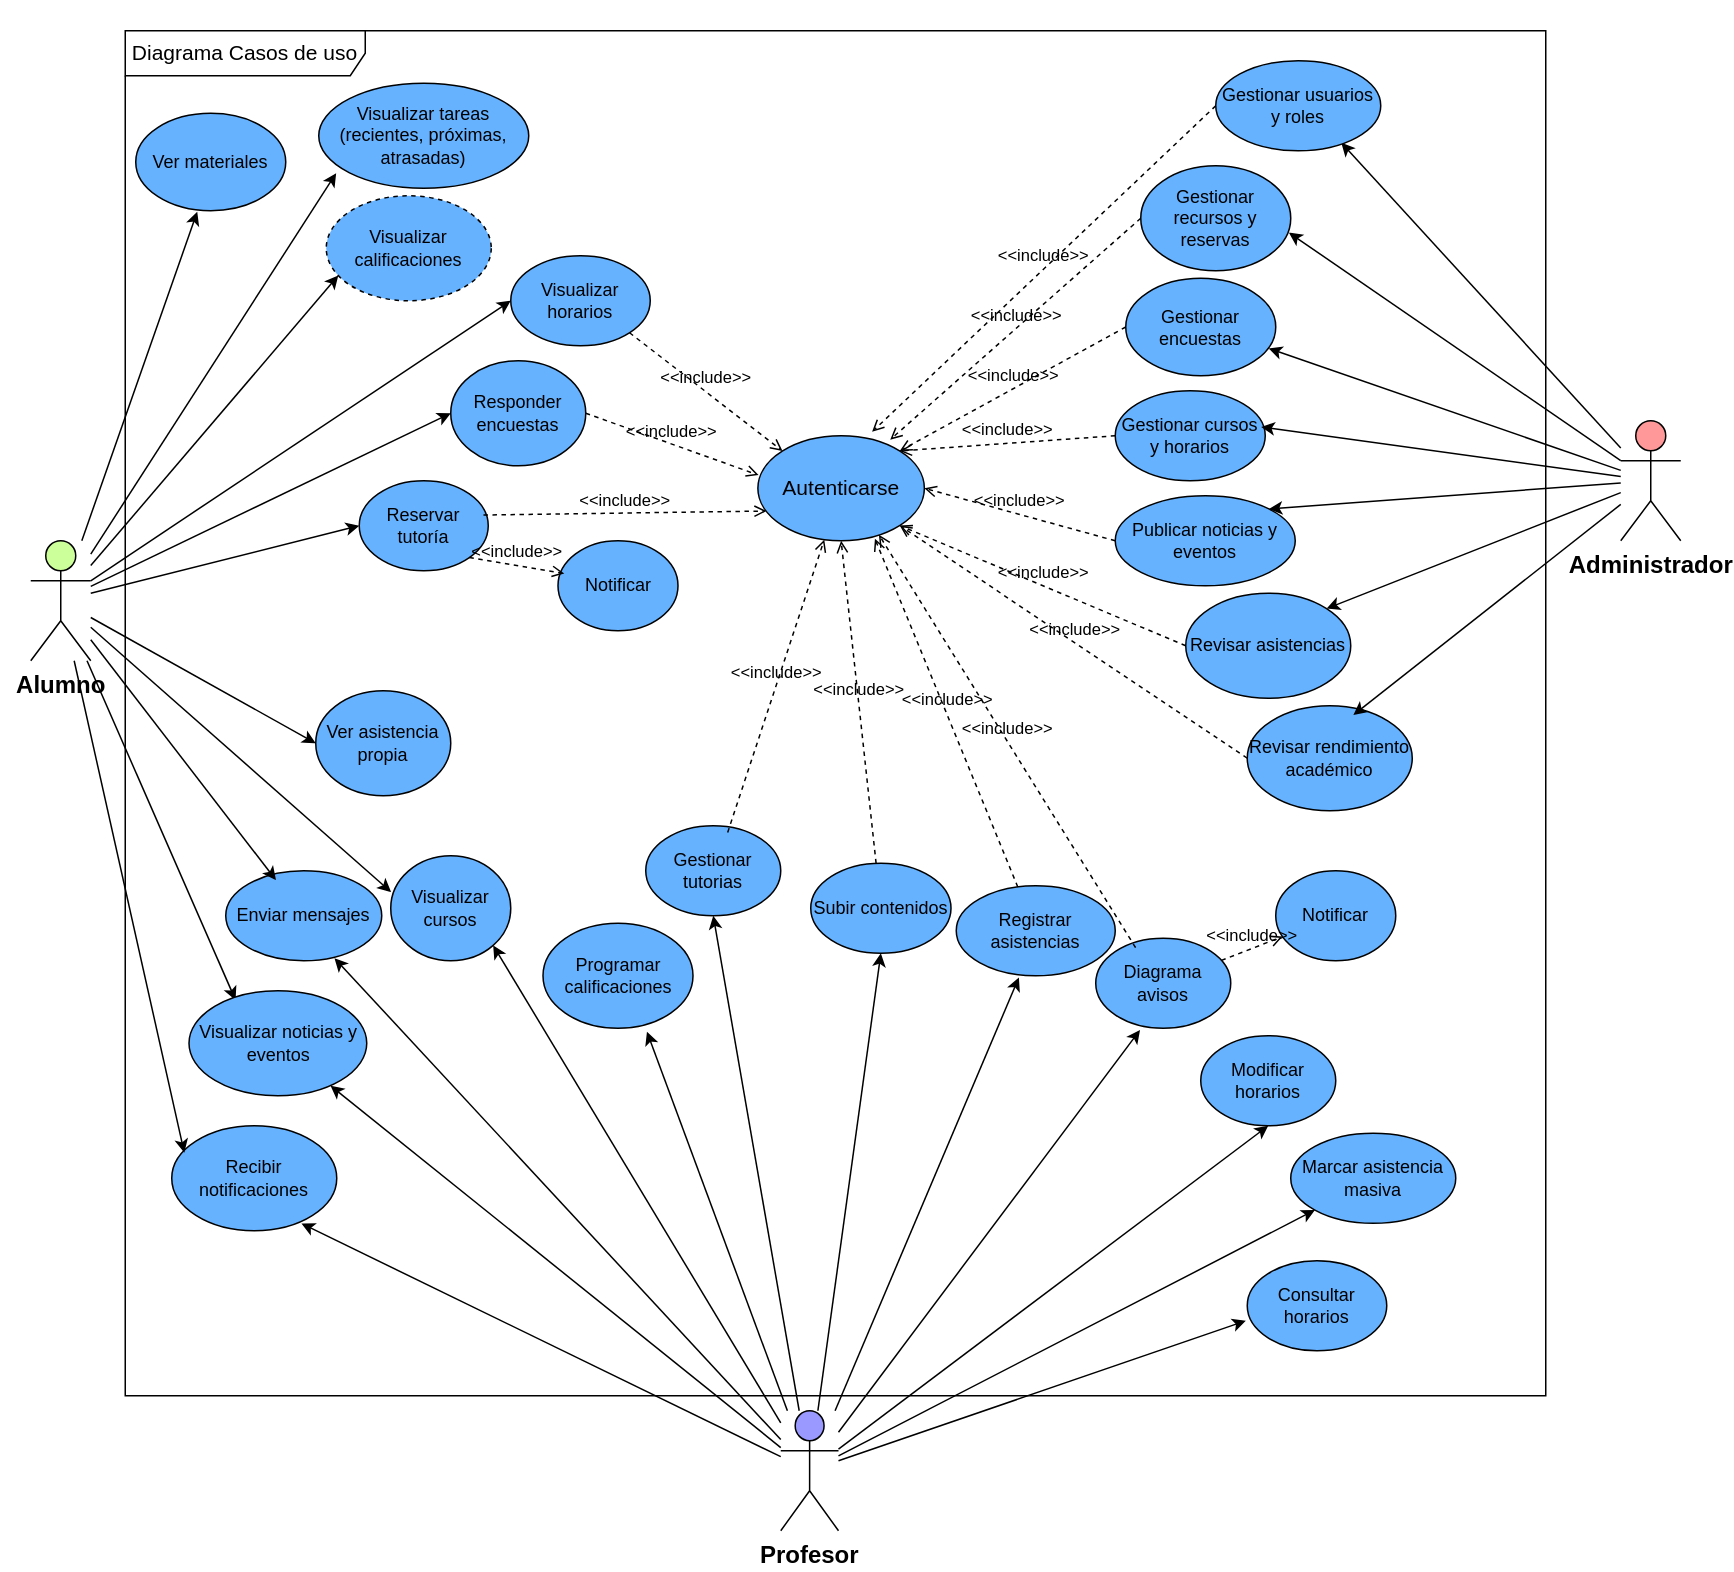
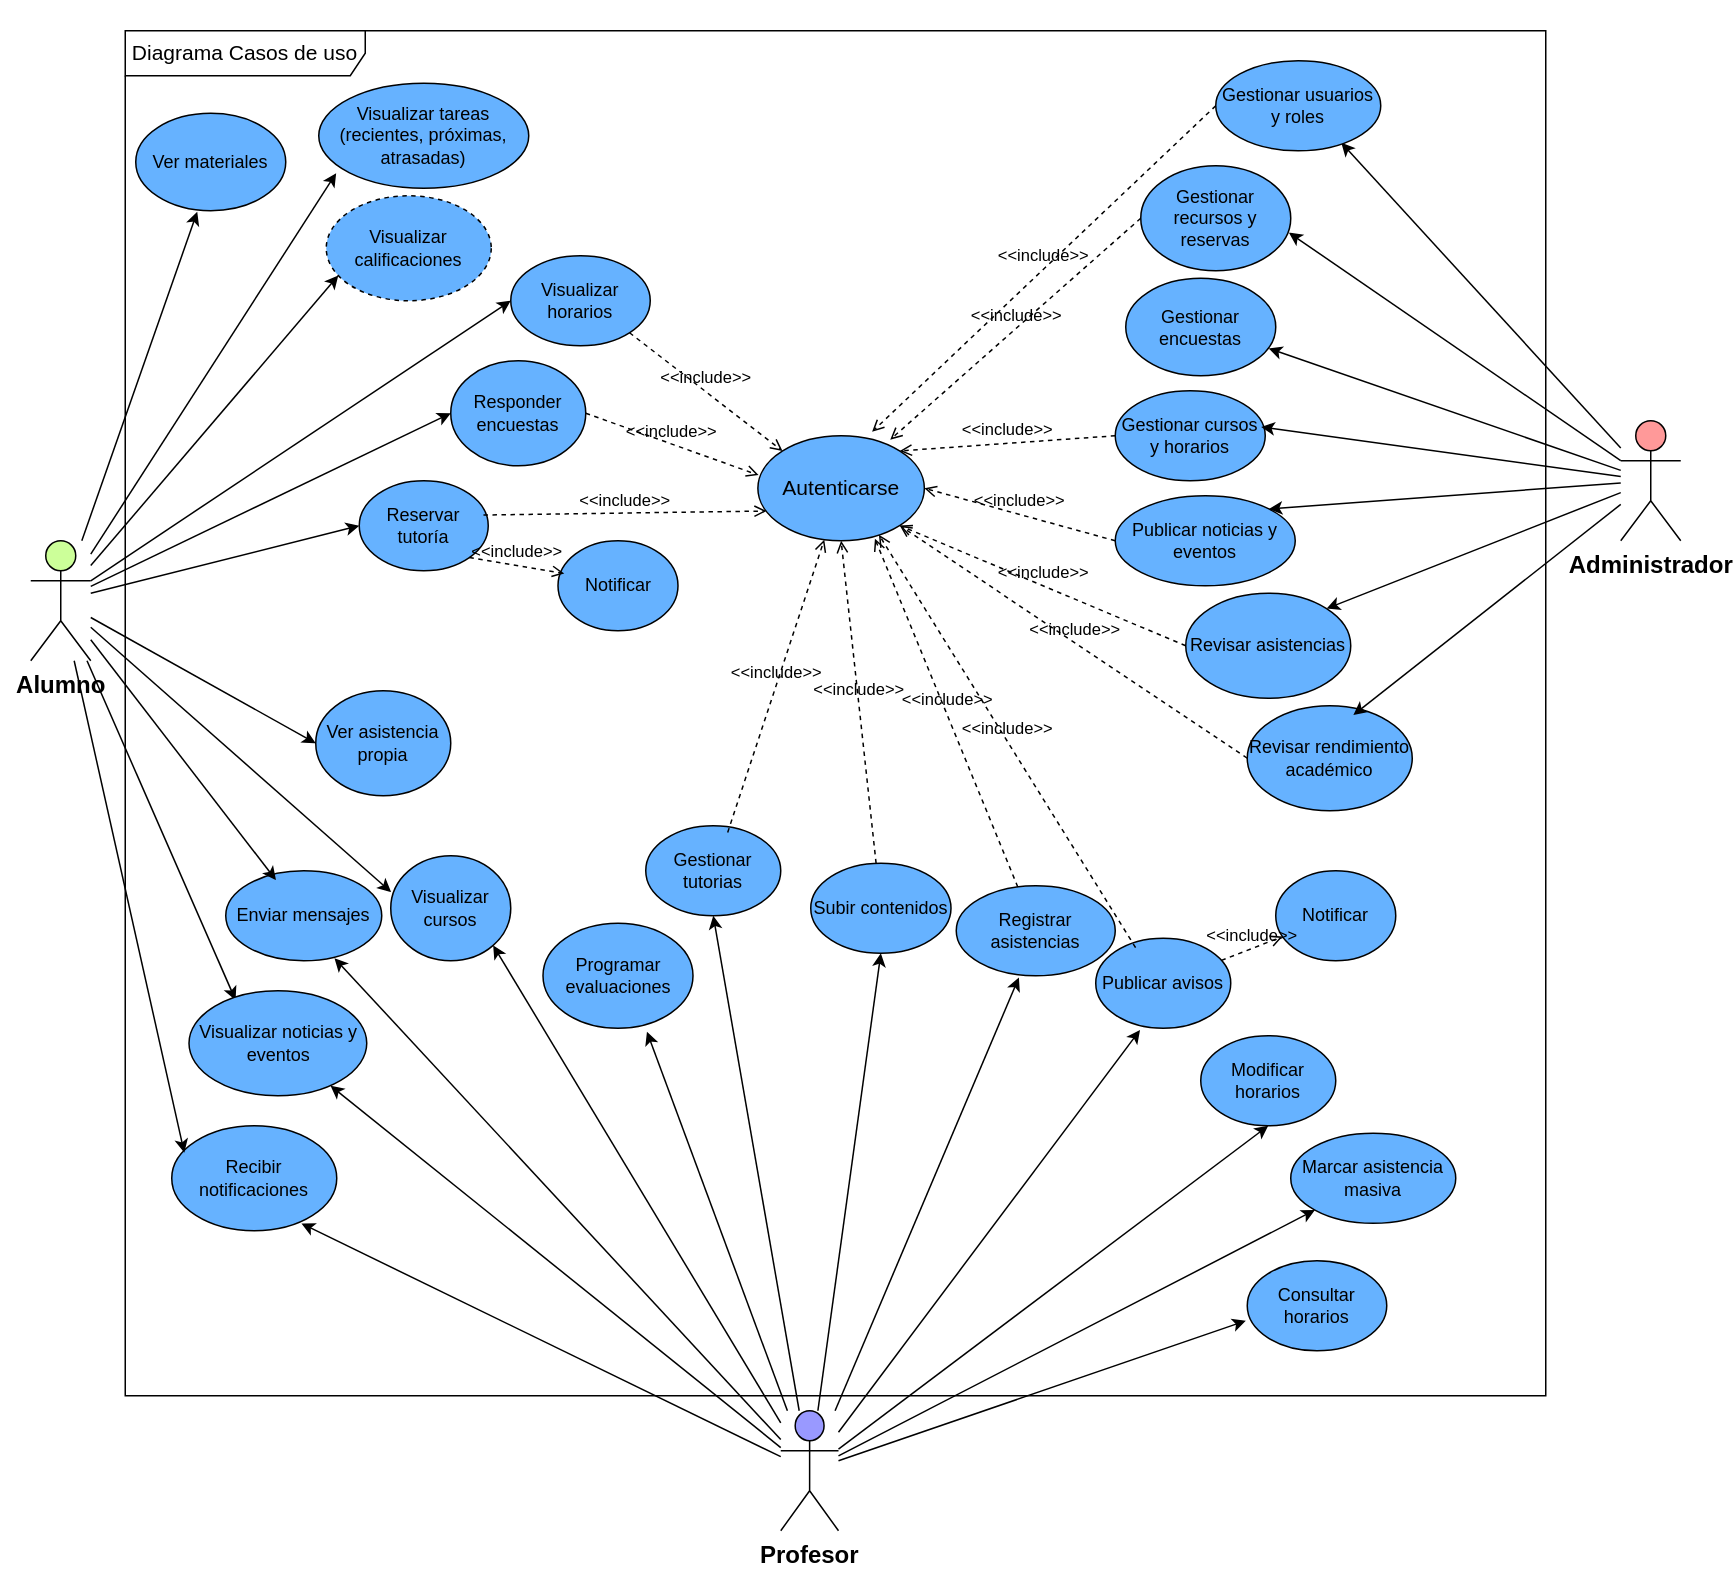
edge "Gestionar encuestas" -> "Autenticarse": removed, label "<<include>>"
node "Programar calificaciones": label "Programar calificaciones" -> "Programar evaluaciones"
node "Diagrama avisos": label "Diagrama avisos" -> "Publicar avisos"
